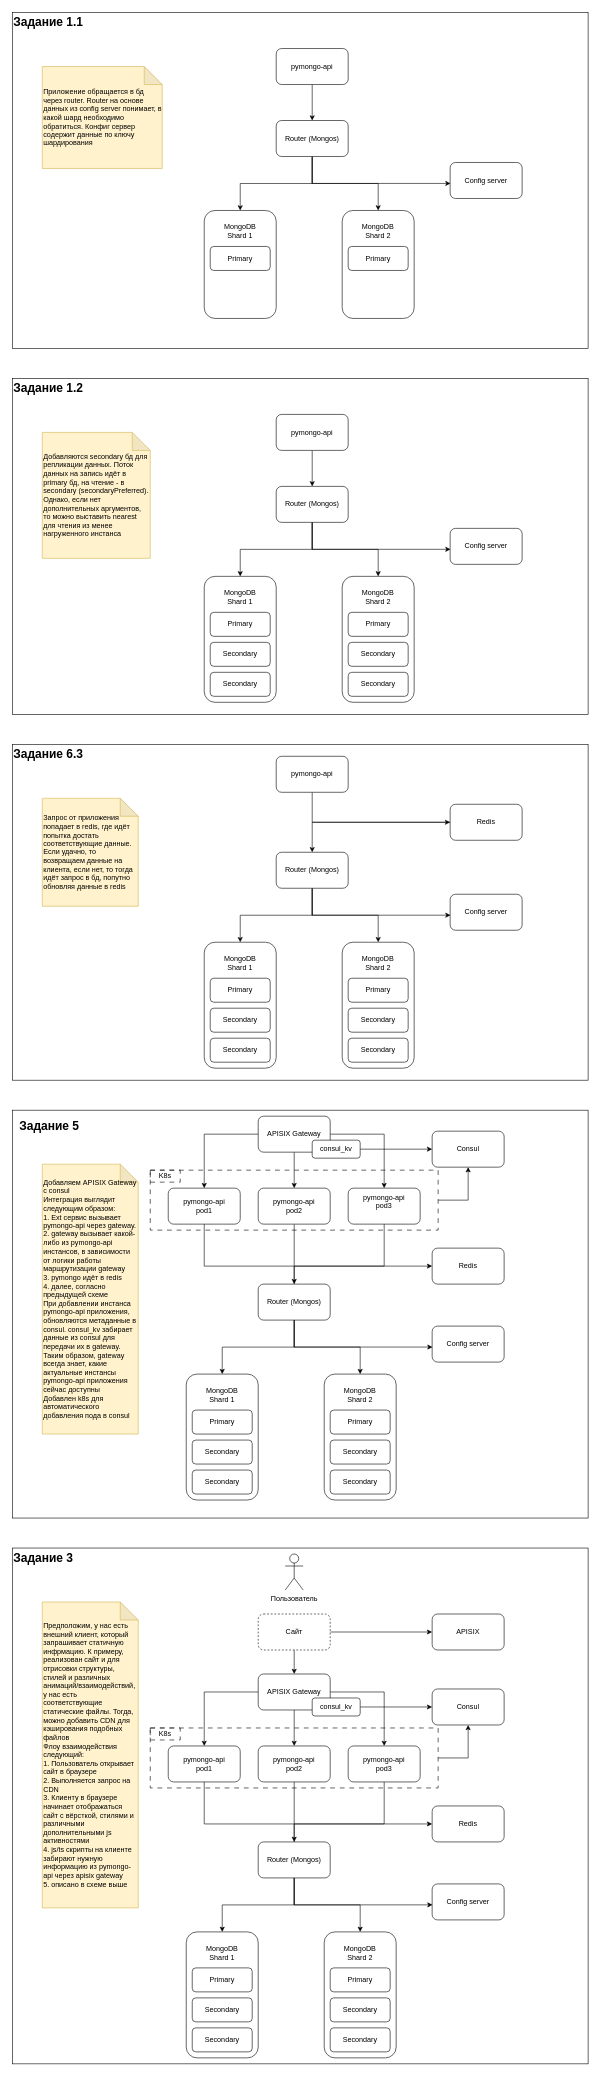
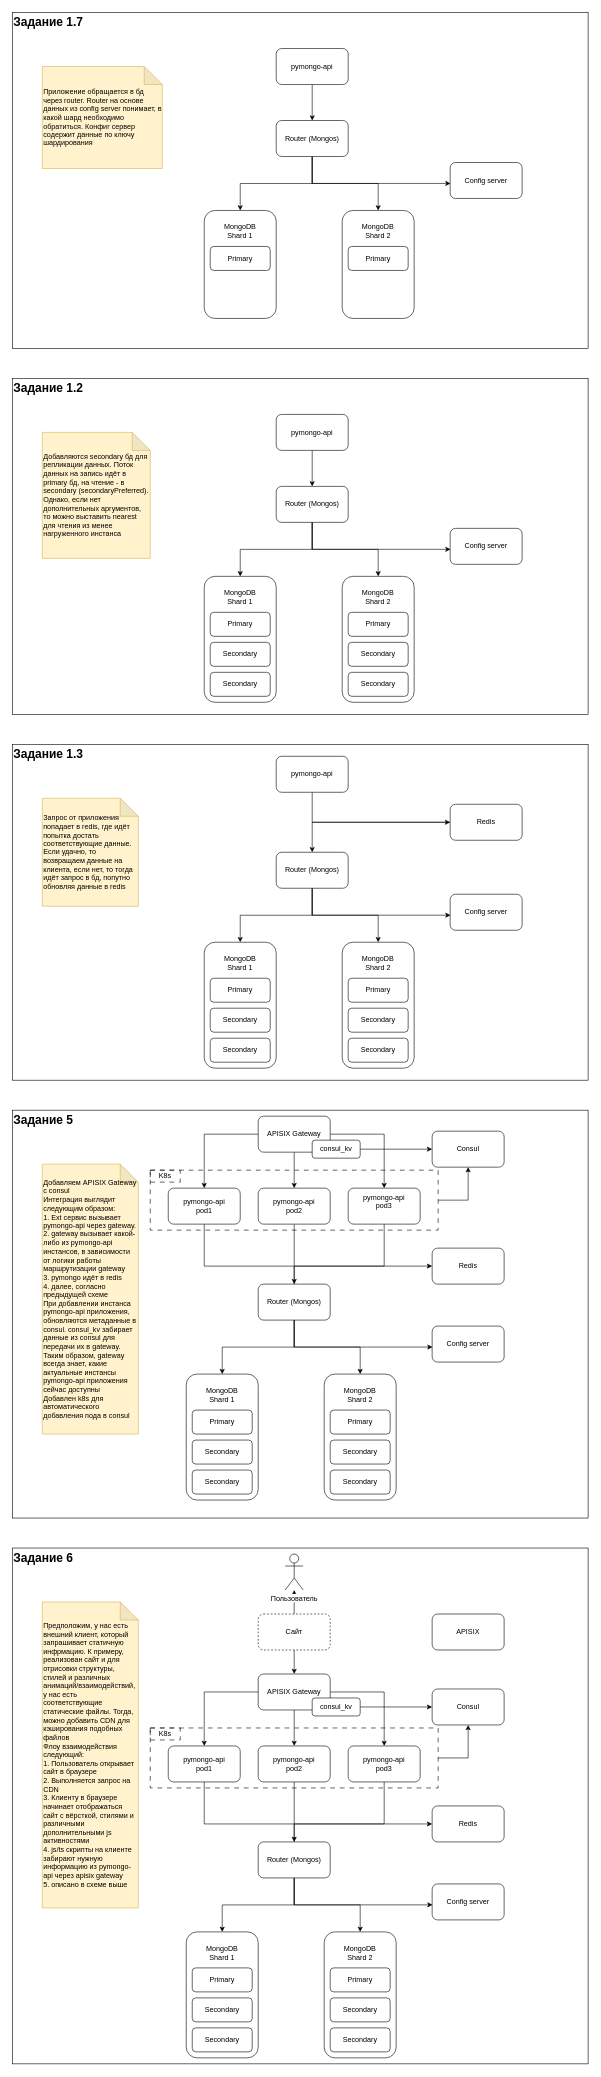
node "Задание 1.1": label "Задание 1.1" -> "Задание 1.7"
node "Задание 6.3": label "Задание 6.3" -> "Задание 1.3"
node "Задание 5": moved (69, 1125) -> (63, 1119)
node "Задание 3": label "Задание 3" -> "Задание 6"
edge "Сайт" -> "APISIX": now "Сайт" -> "Пользователь"
